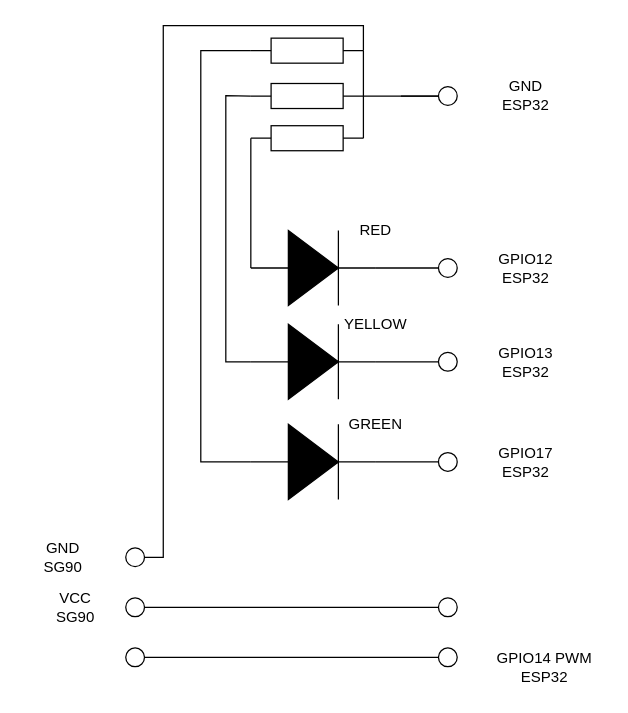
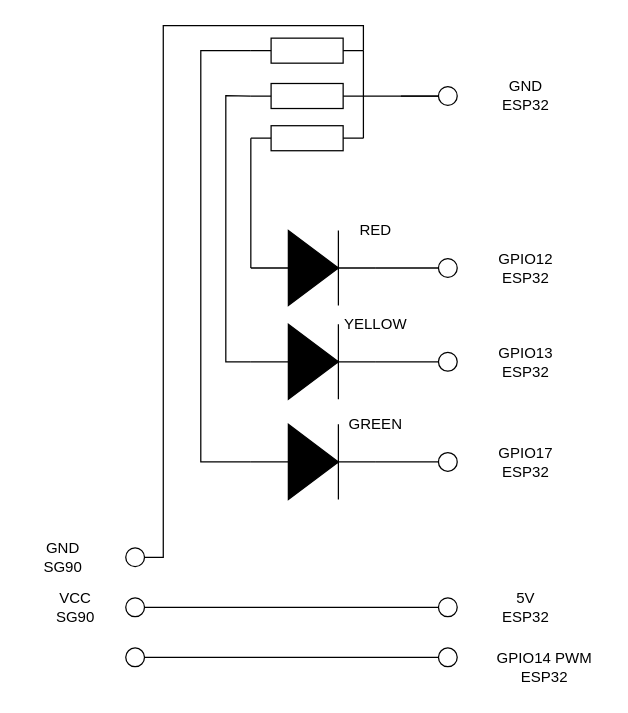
node "5V ESP32": added
